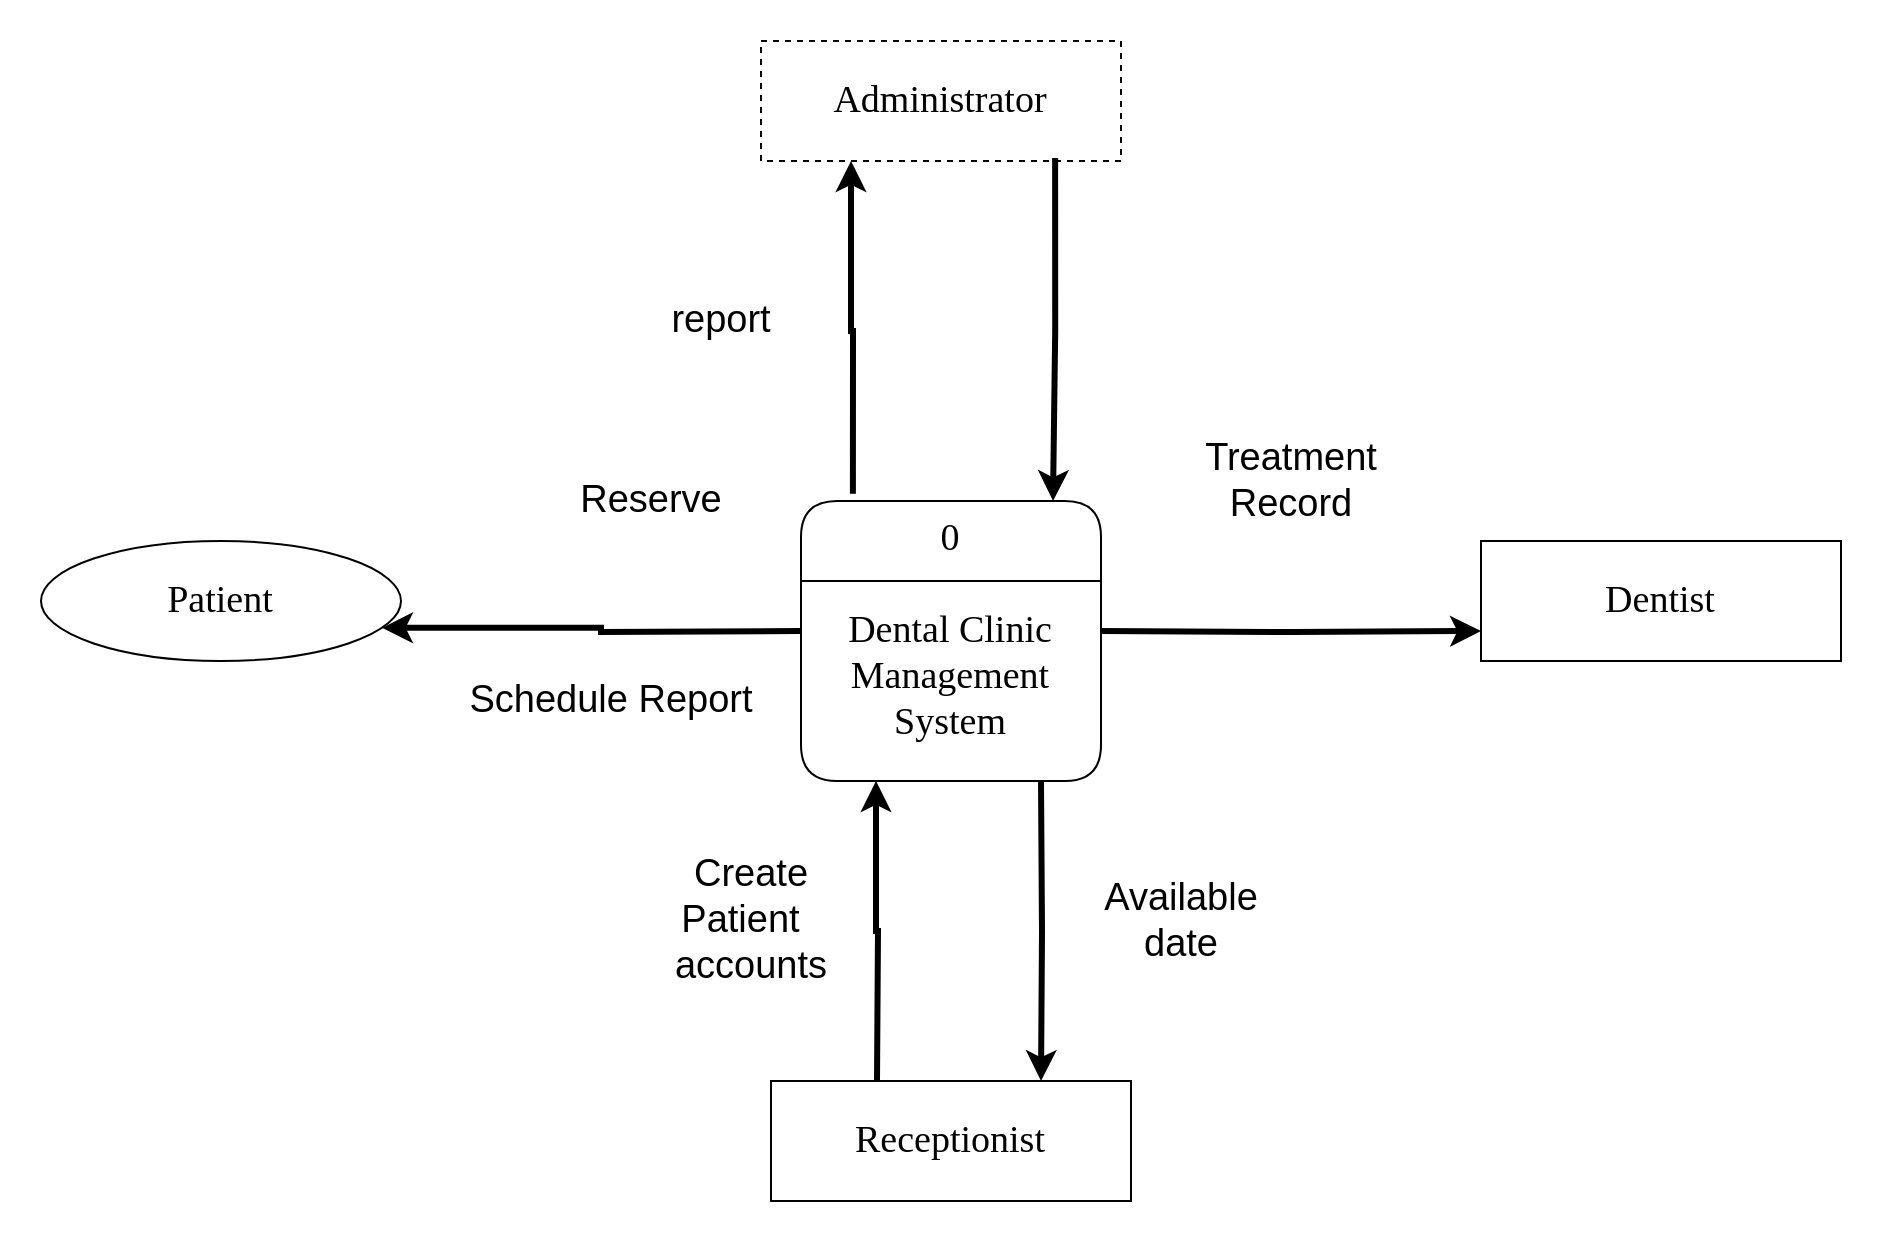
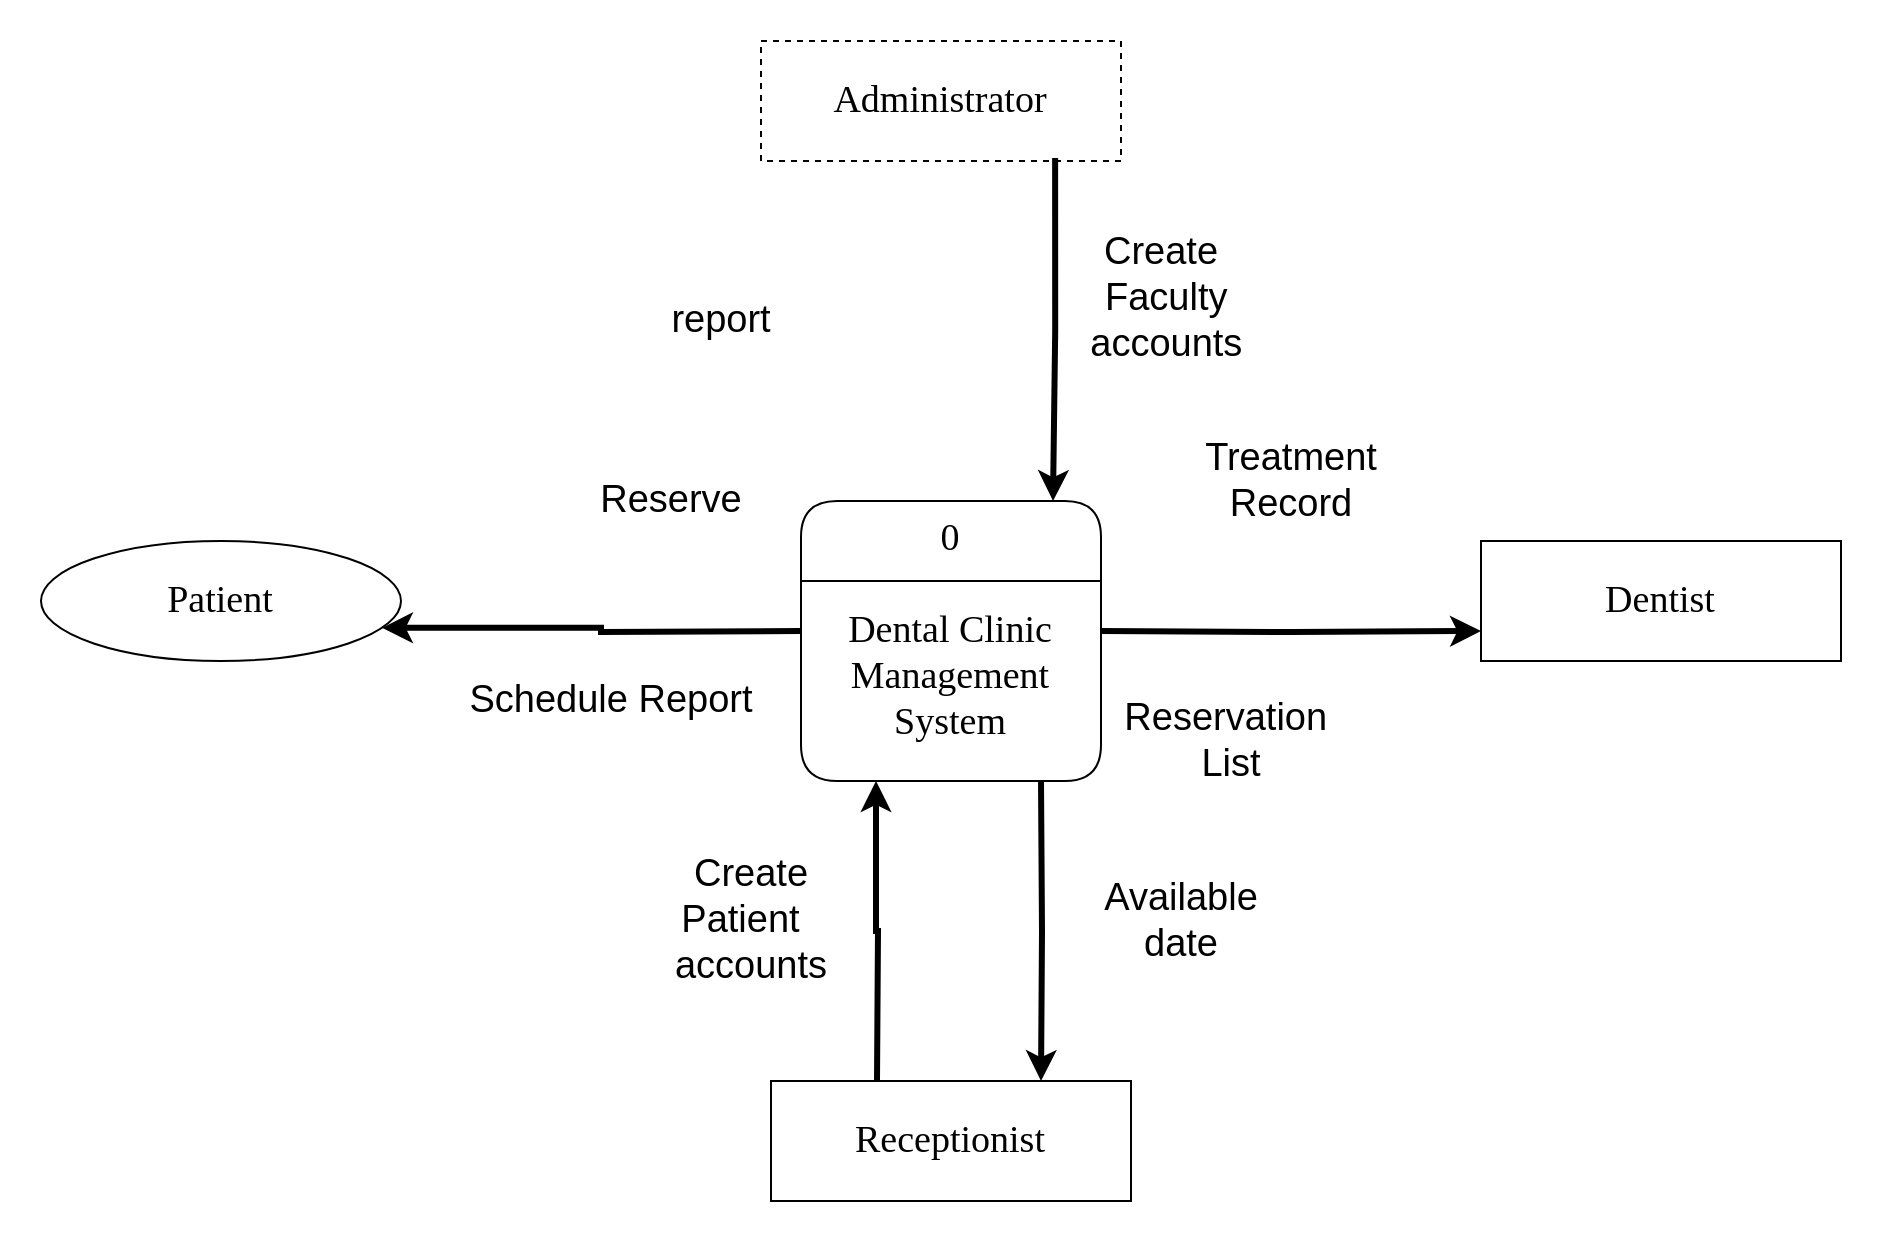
node "Create Faculty accounts": added
edge "0 Dental Clinic Management System" -> "Administrator": removed
node "Reserve": moved (651, 501) -> (671, 501)
node "Reservation List": added
